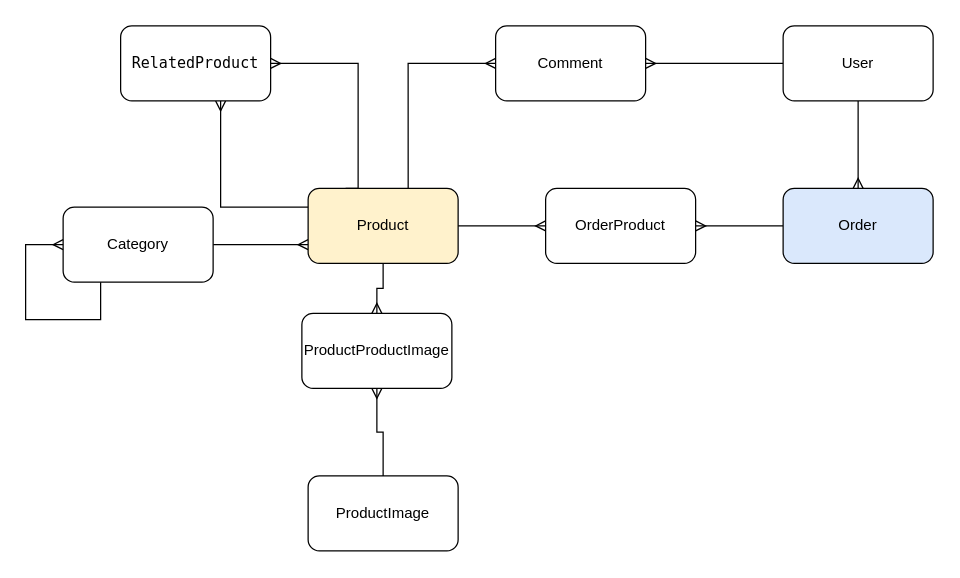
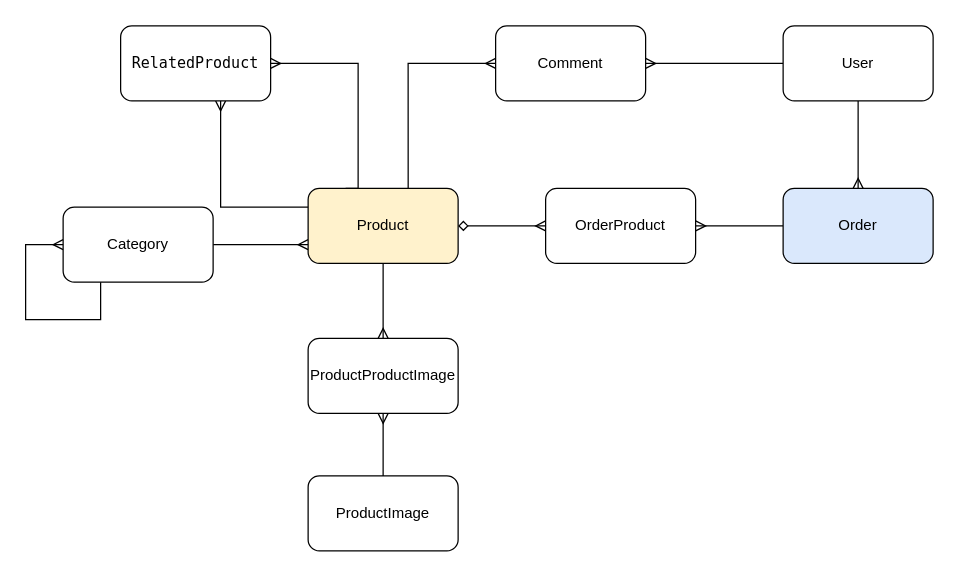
edge "Product" -> "OrderProduct": arrowhead none -> diamond
node "ProductProductImage": moved (377, 351) -> (383, 376)
